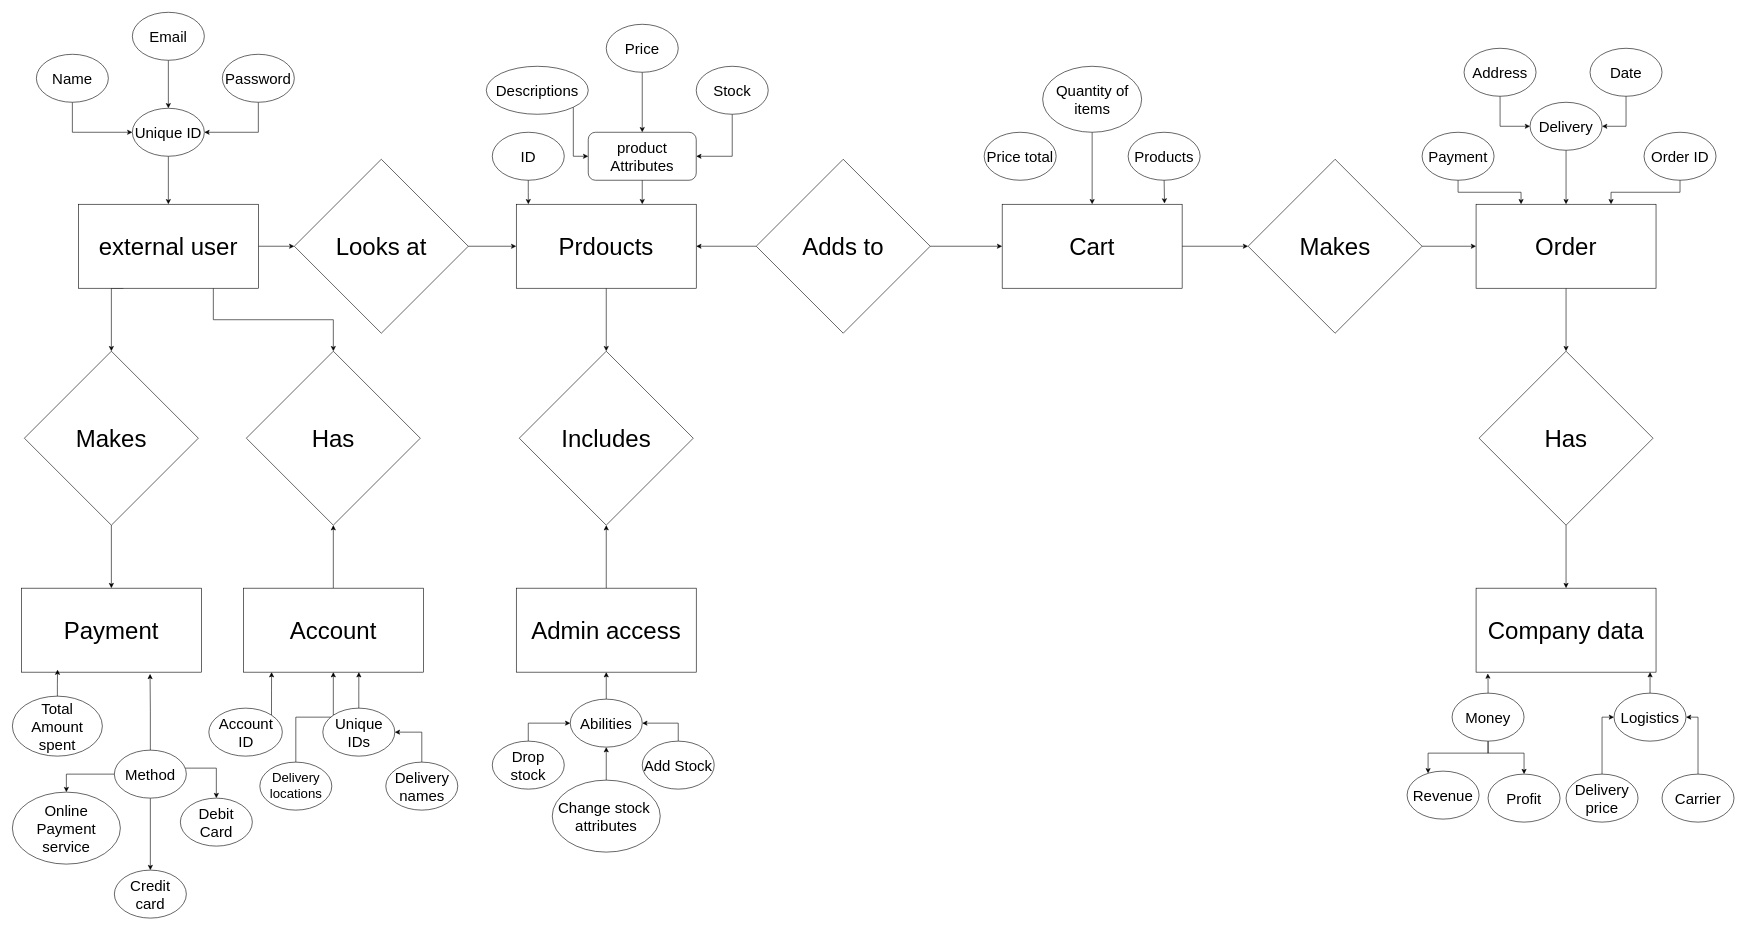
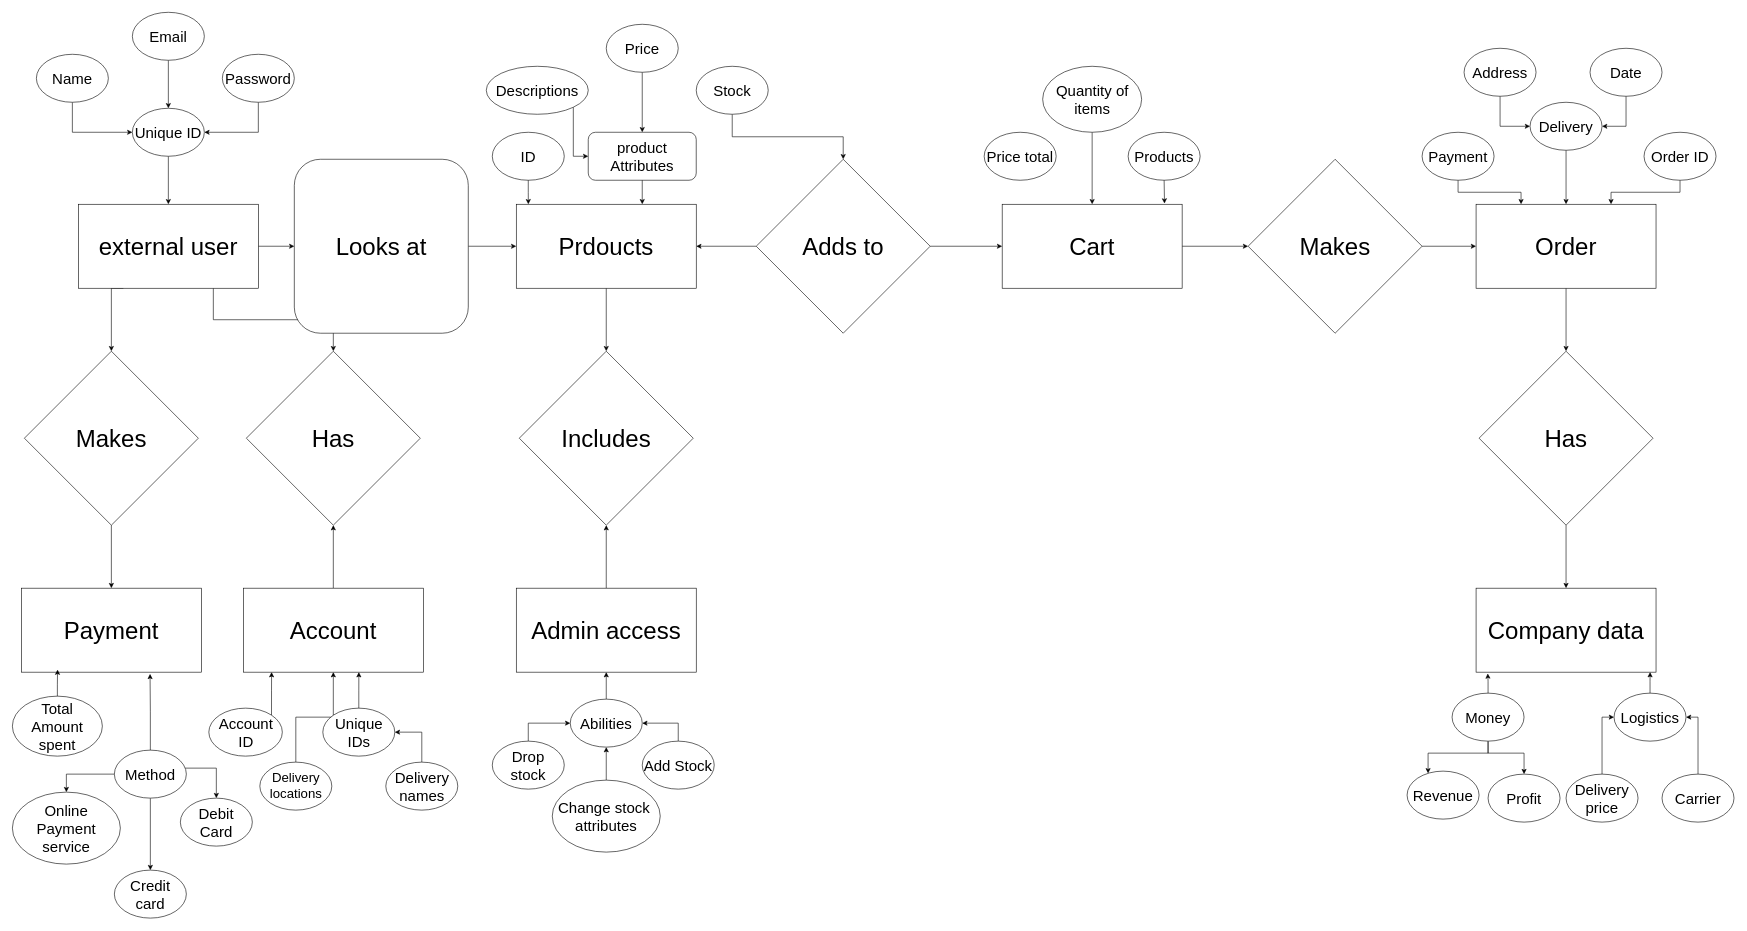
edge "Stock" -> "product Attributes": now "Stock" -> "Adds to"
node "Looks at": shape diamond -> rounded rectangle
